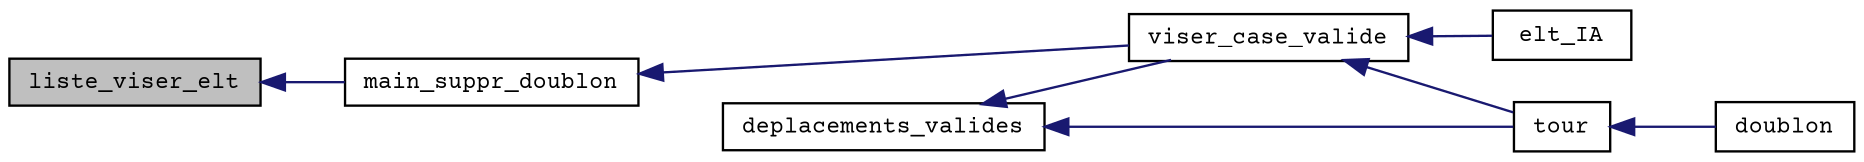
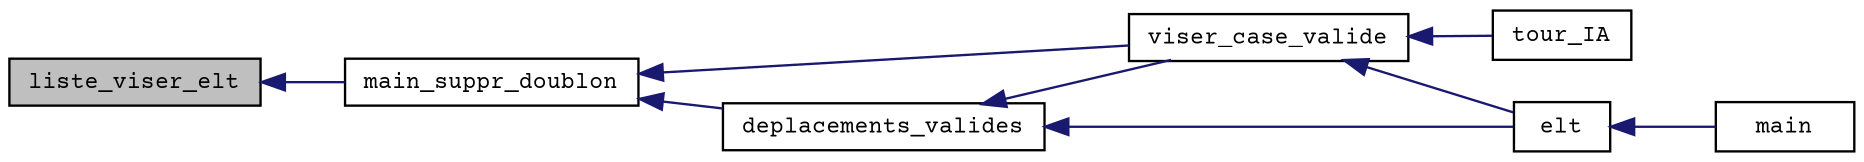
node "elt_IA": label "elt_IA" -> "tour_IA"
edge "deplacements_valides" -> "main_suppr_doublon": added
node "tour": label "tour" -> "elt"
node "doublon": label "doublon" -> "main"
